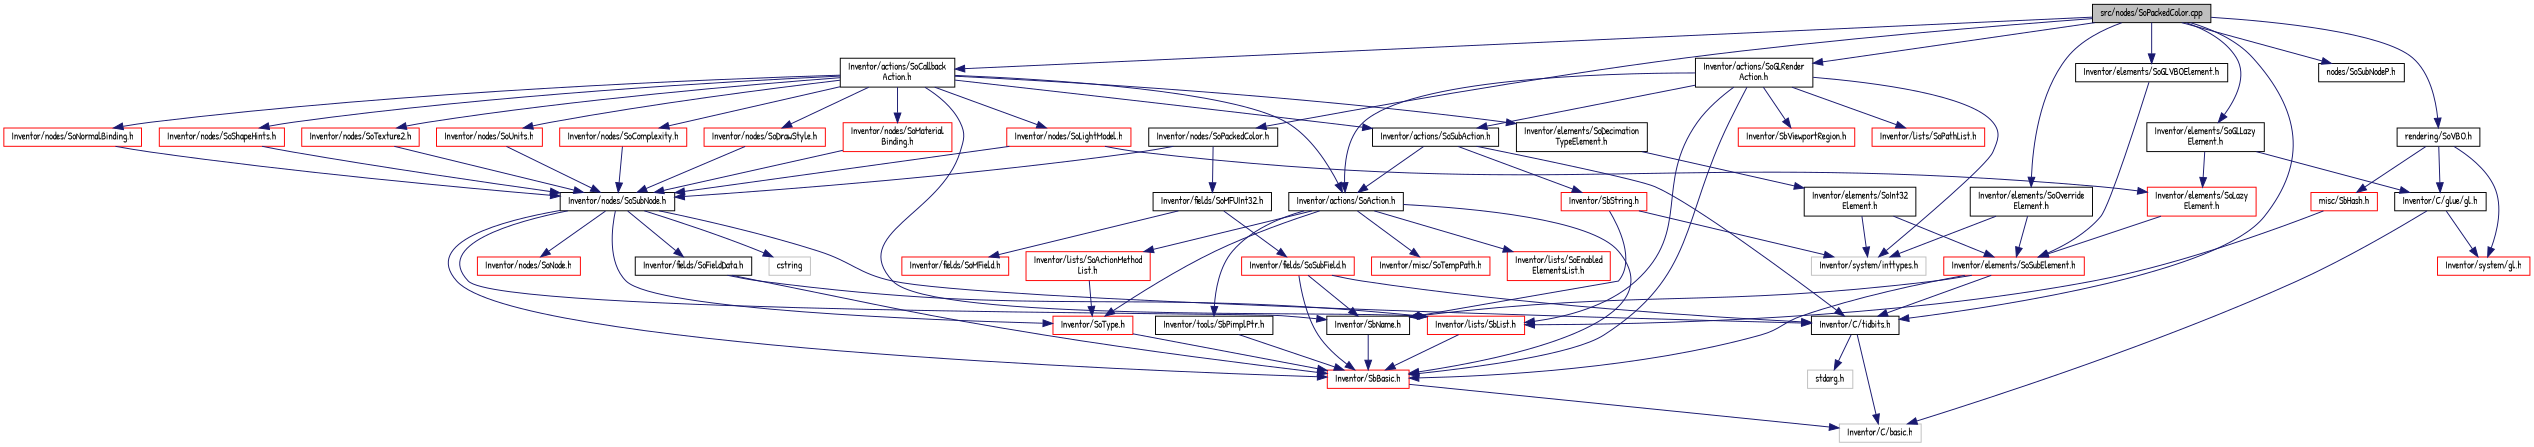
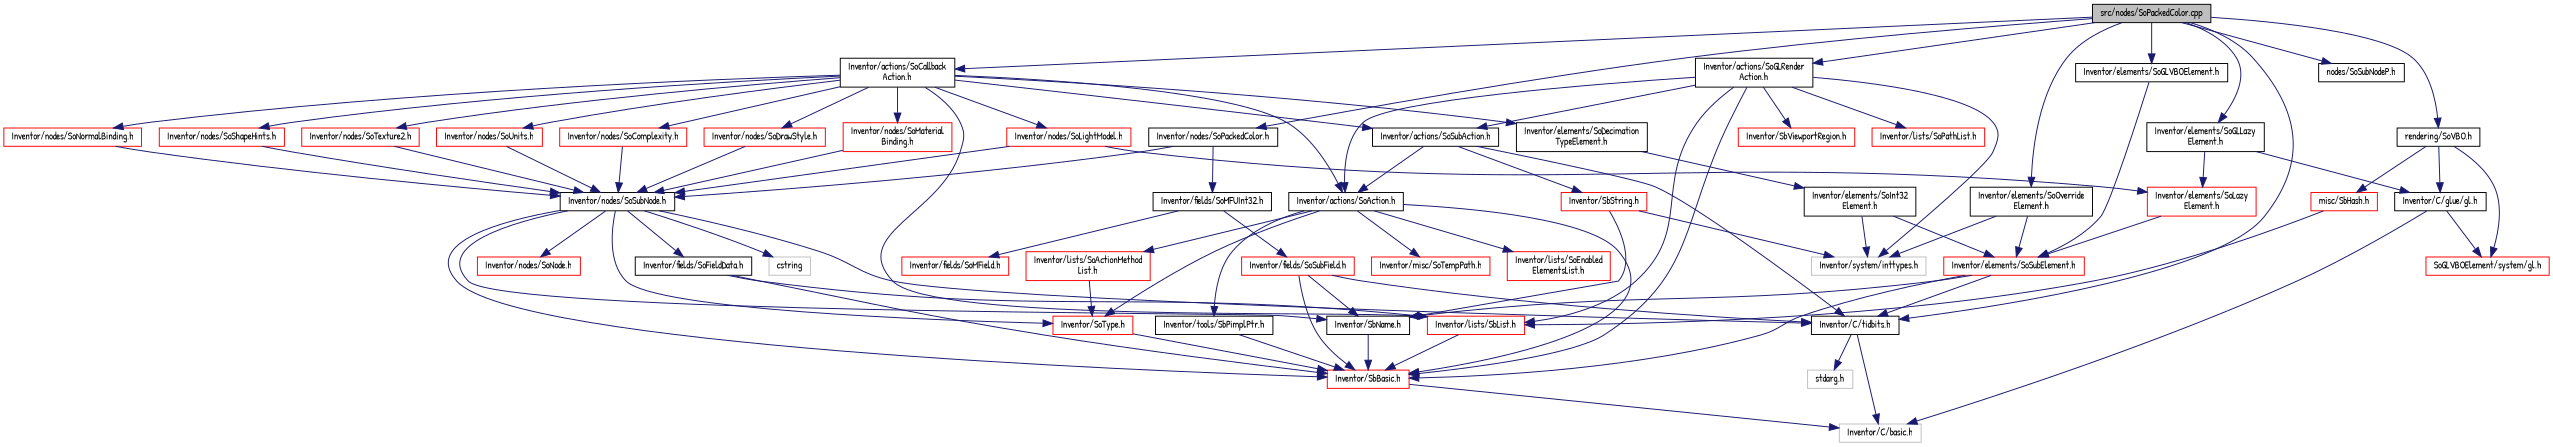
node "Inventor/system/gl.h": label "Inventor/system/gl.h" -> "SoGLVBOElement/system/gl.h"
